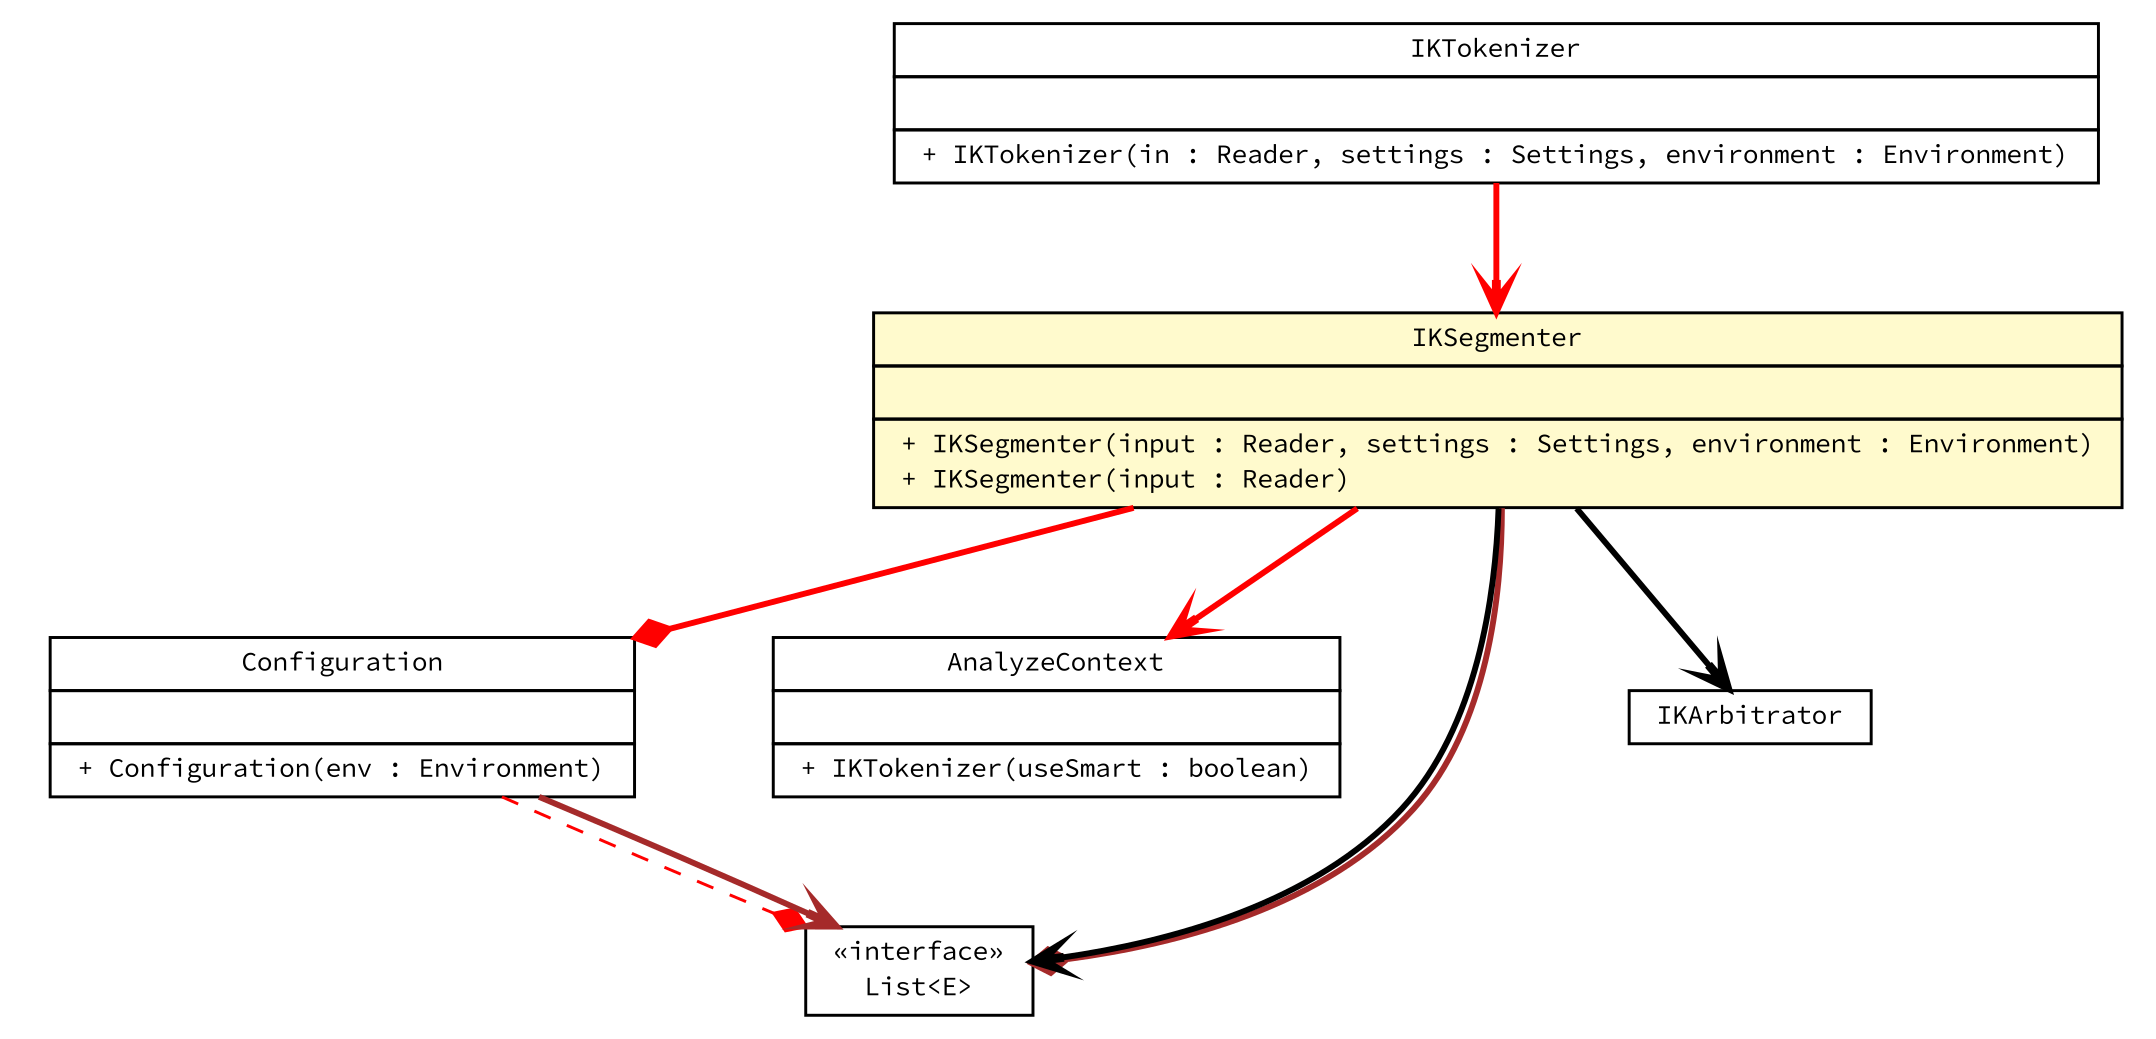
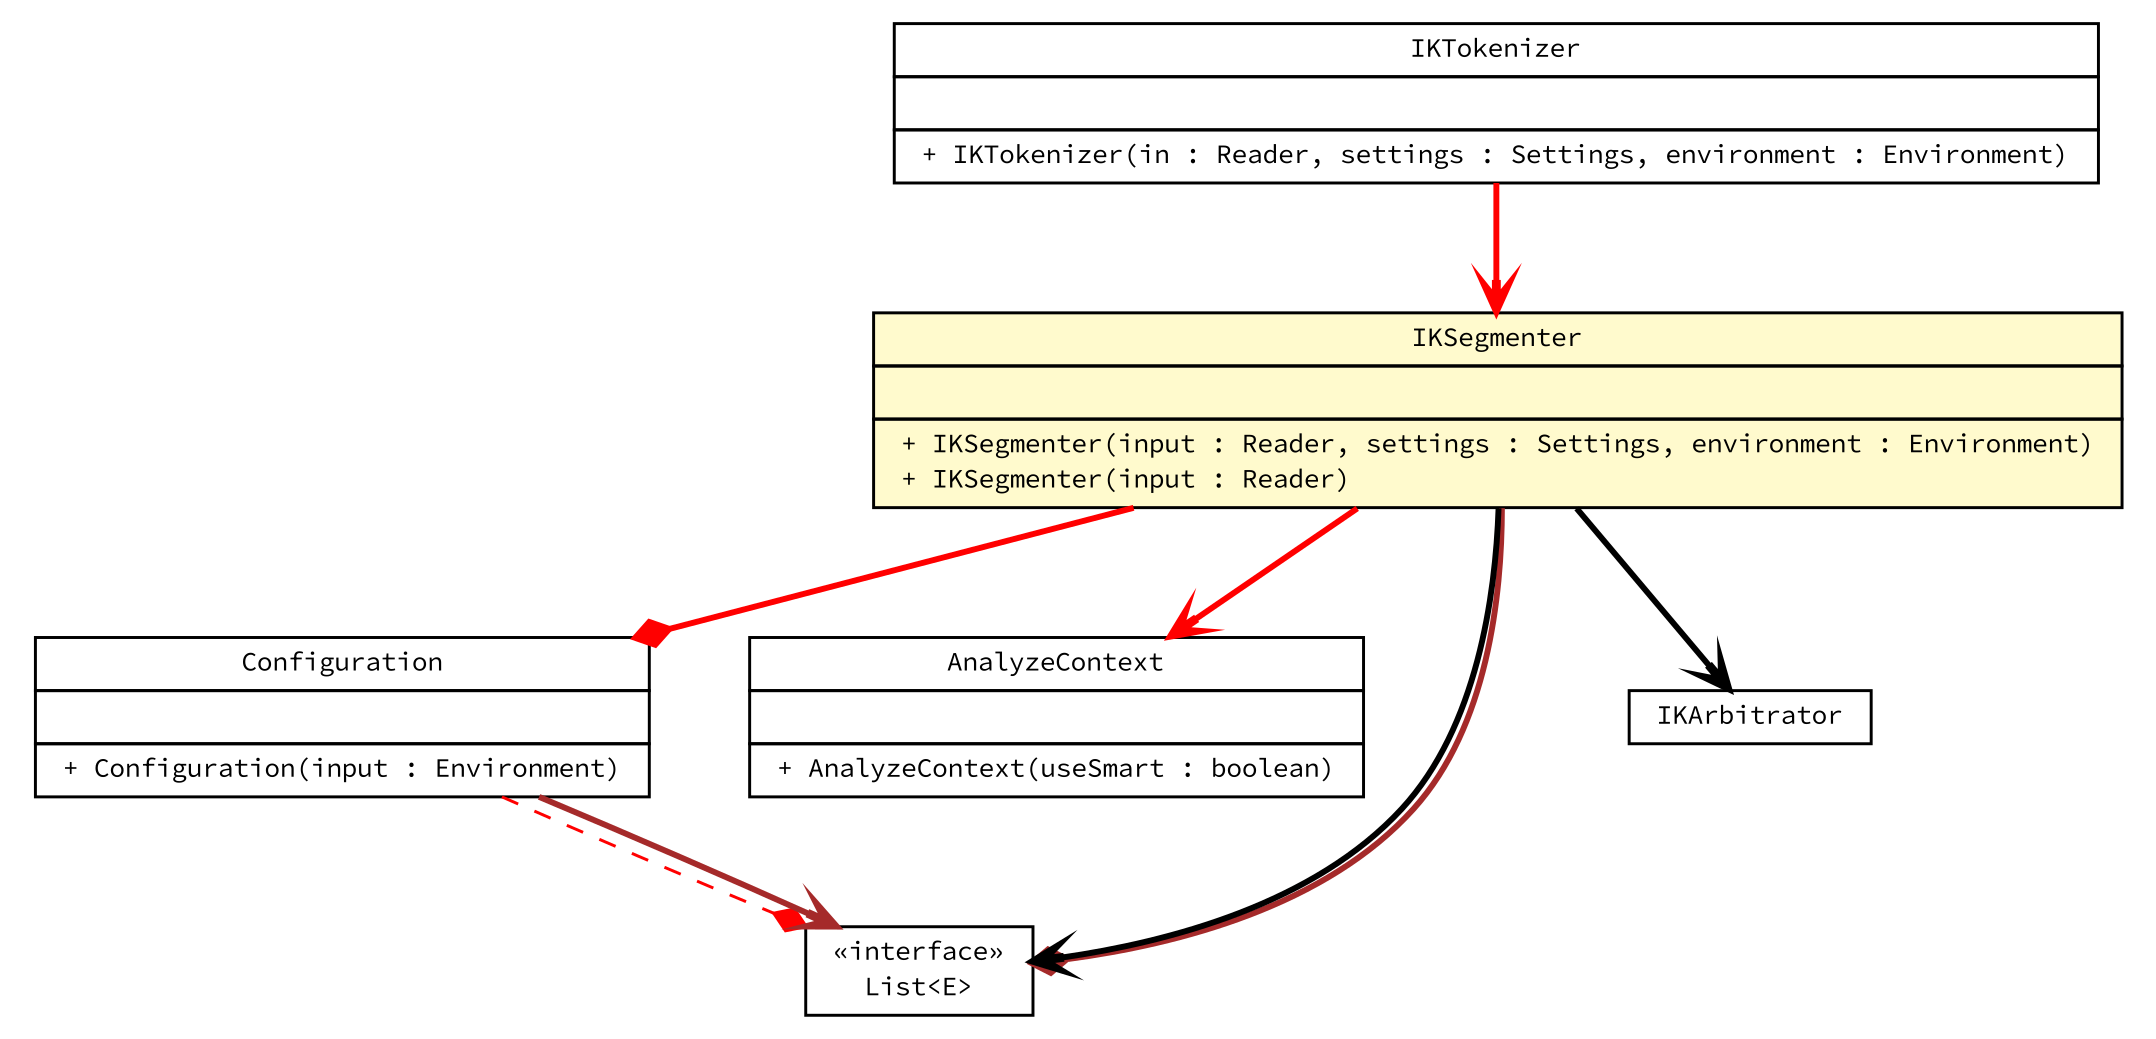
node "Configuration": text "+ Configuration(env : Environment)" -> "+ Configuration(input : Environment)"
node "AnalyzeContext": text "+ IKTokenizer(useSmart : boolean)" -> "+ AnalyzeContext(useSmart : boolean)"
